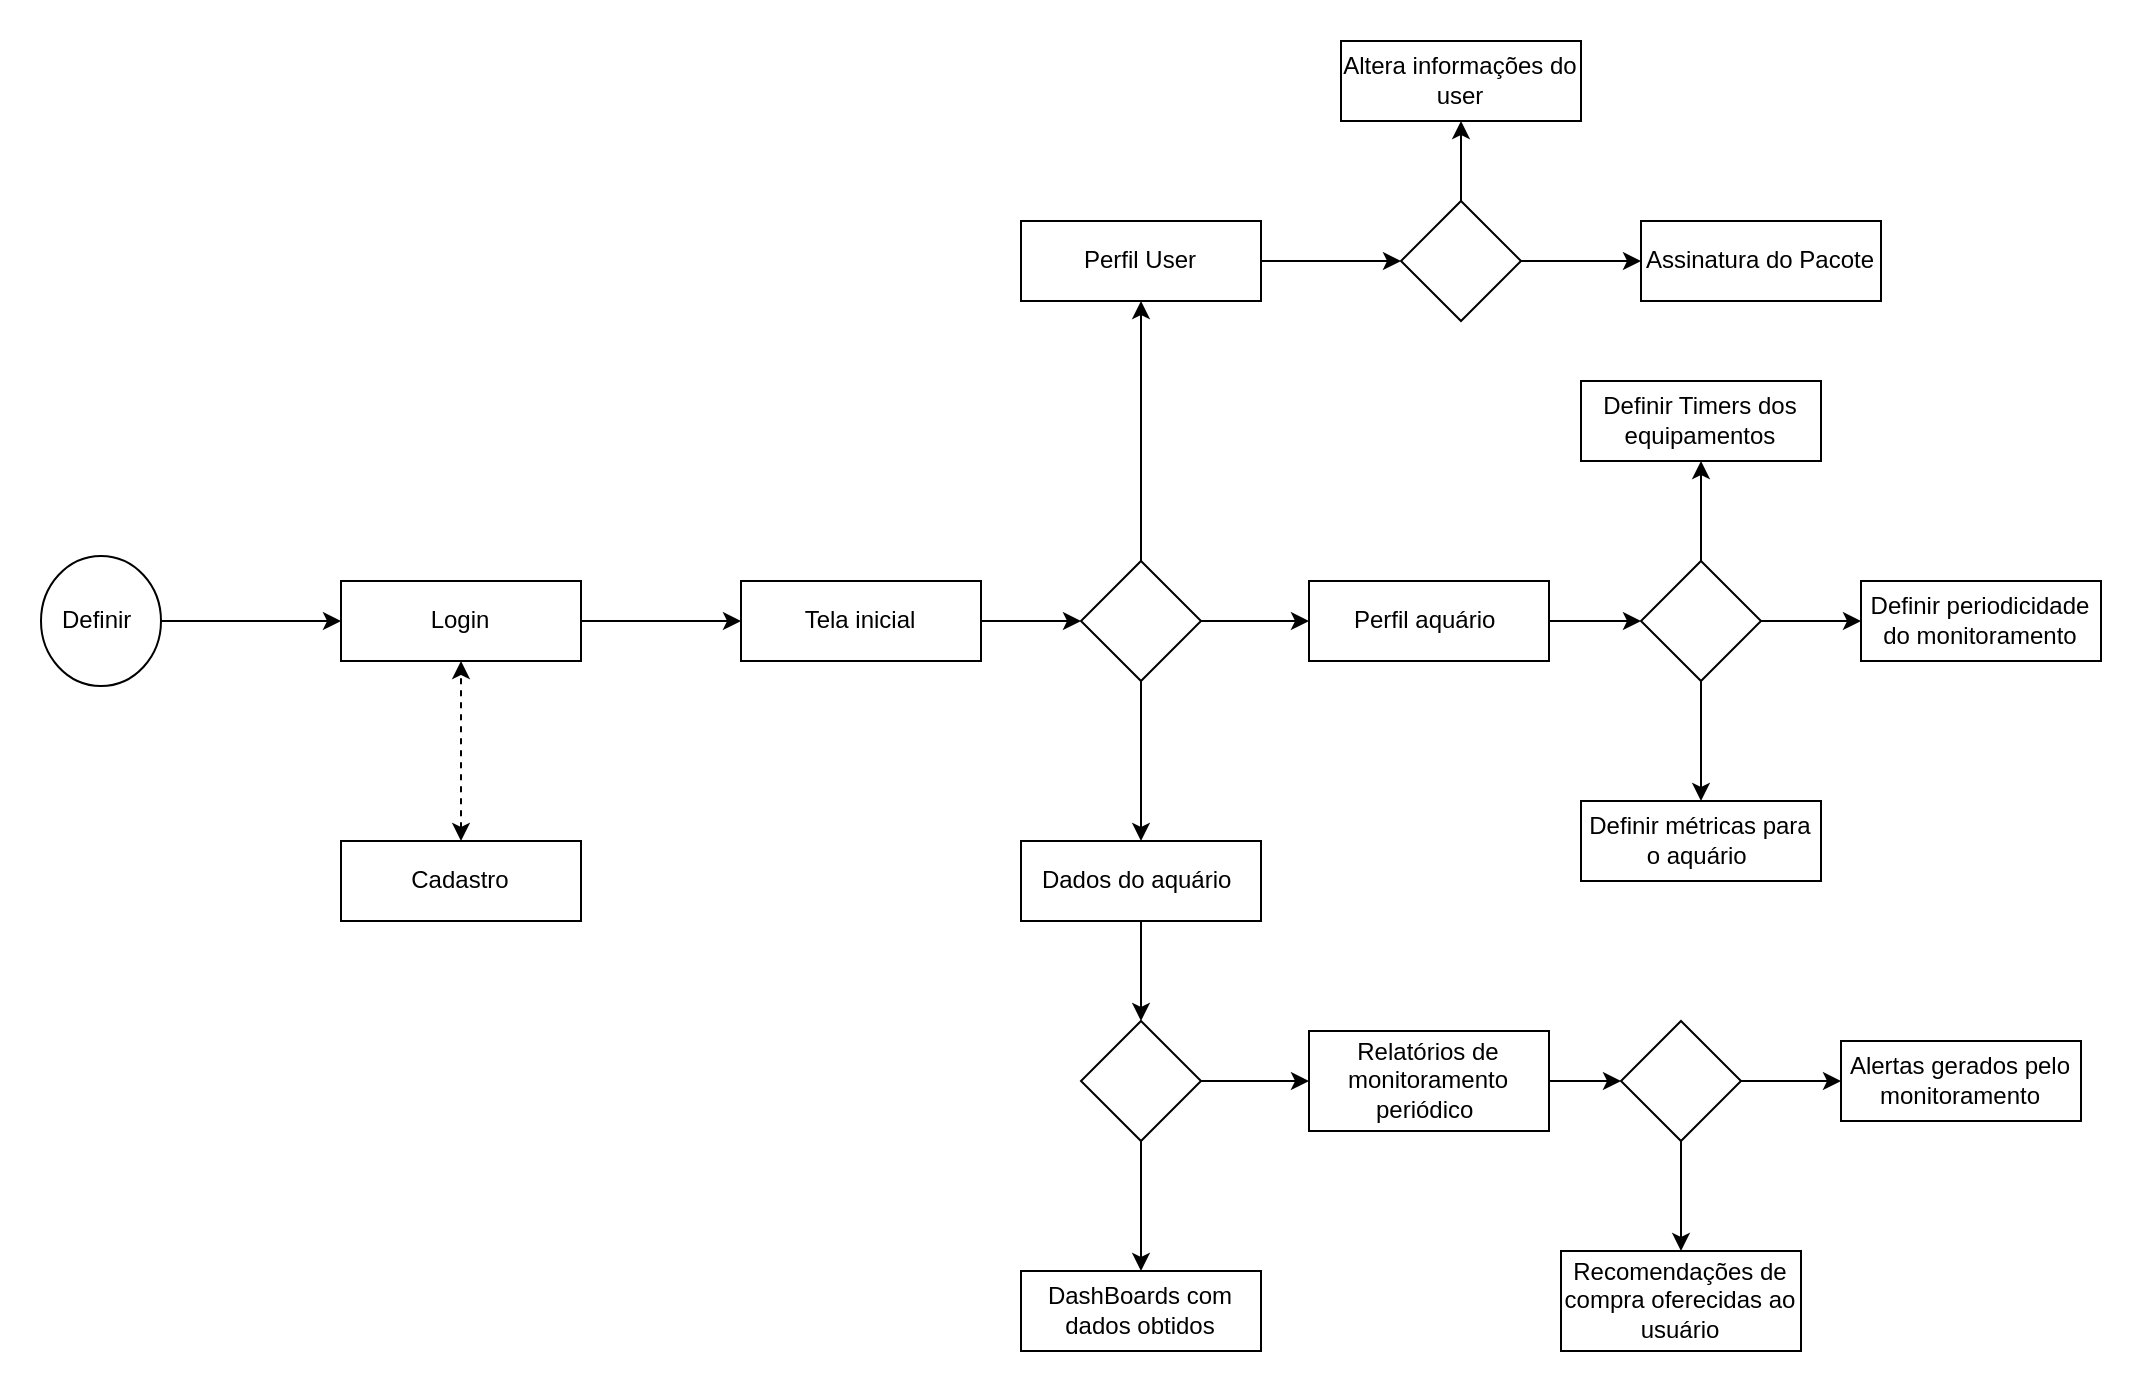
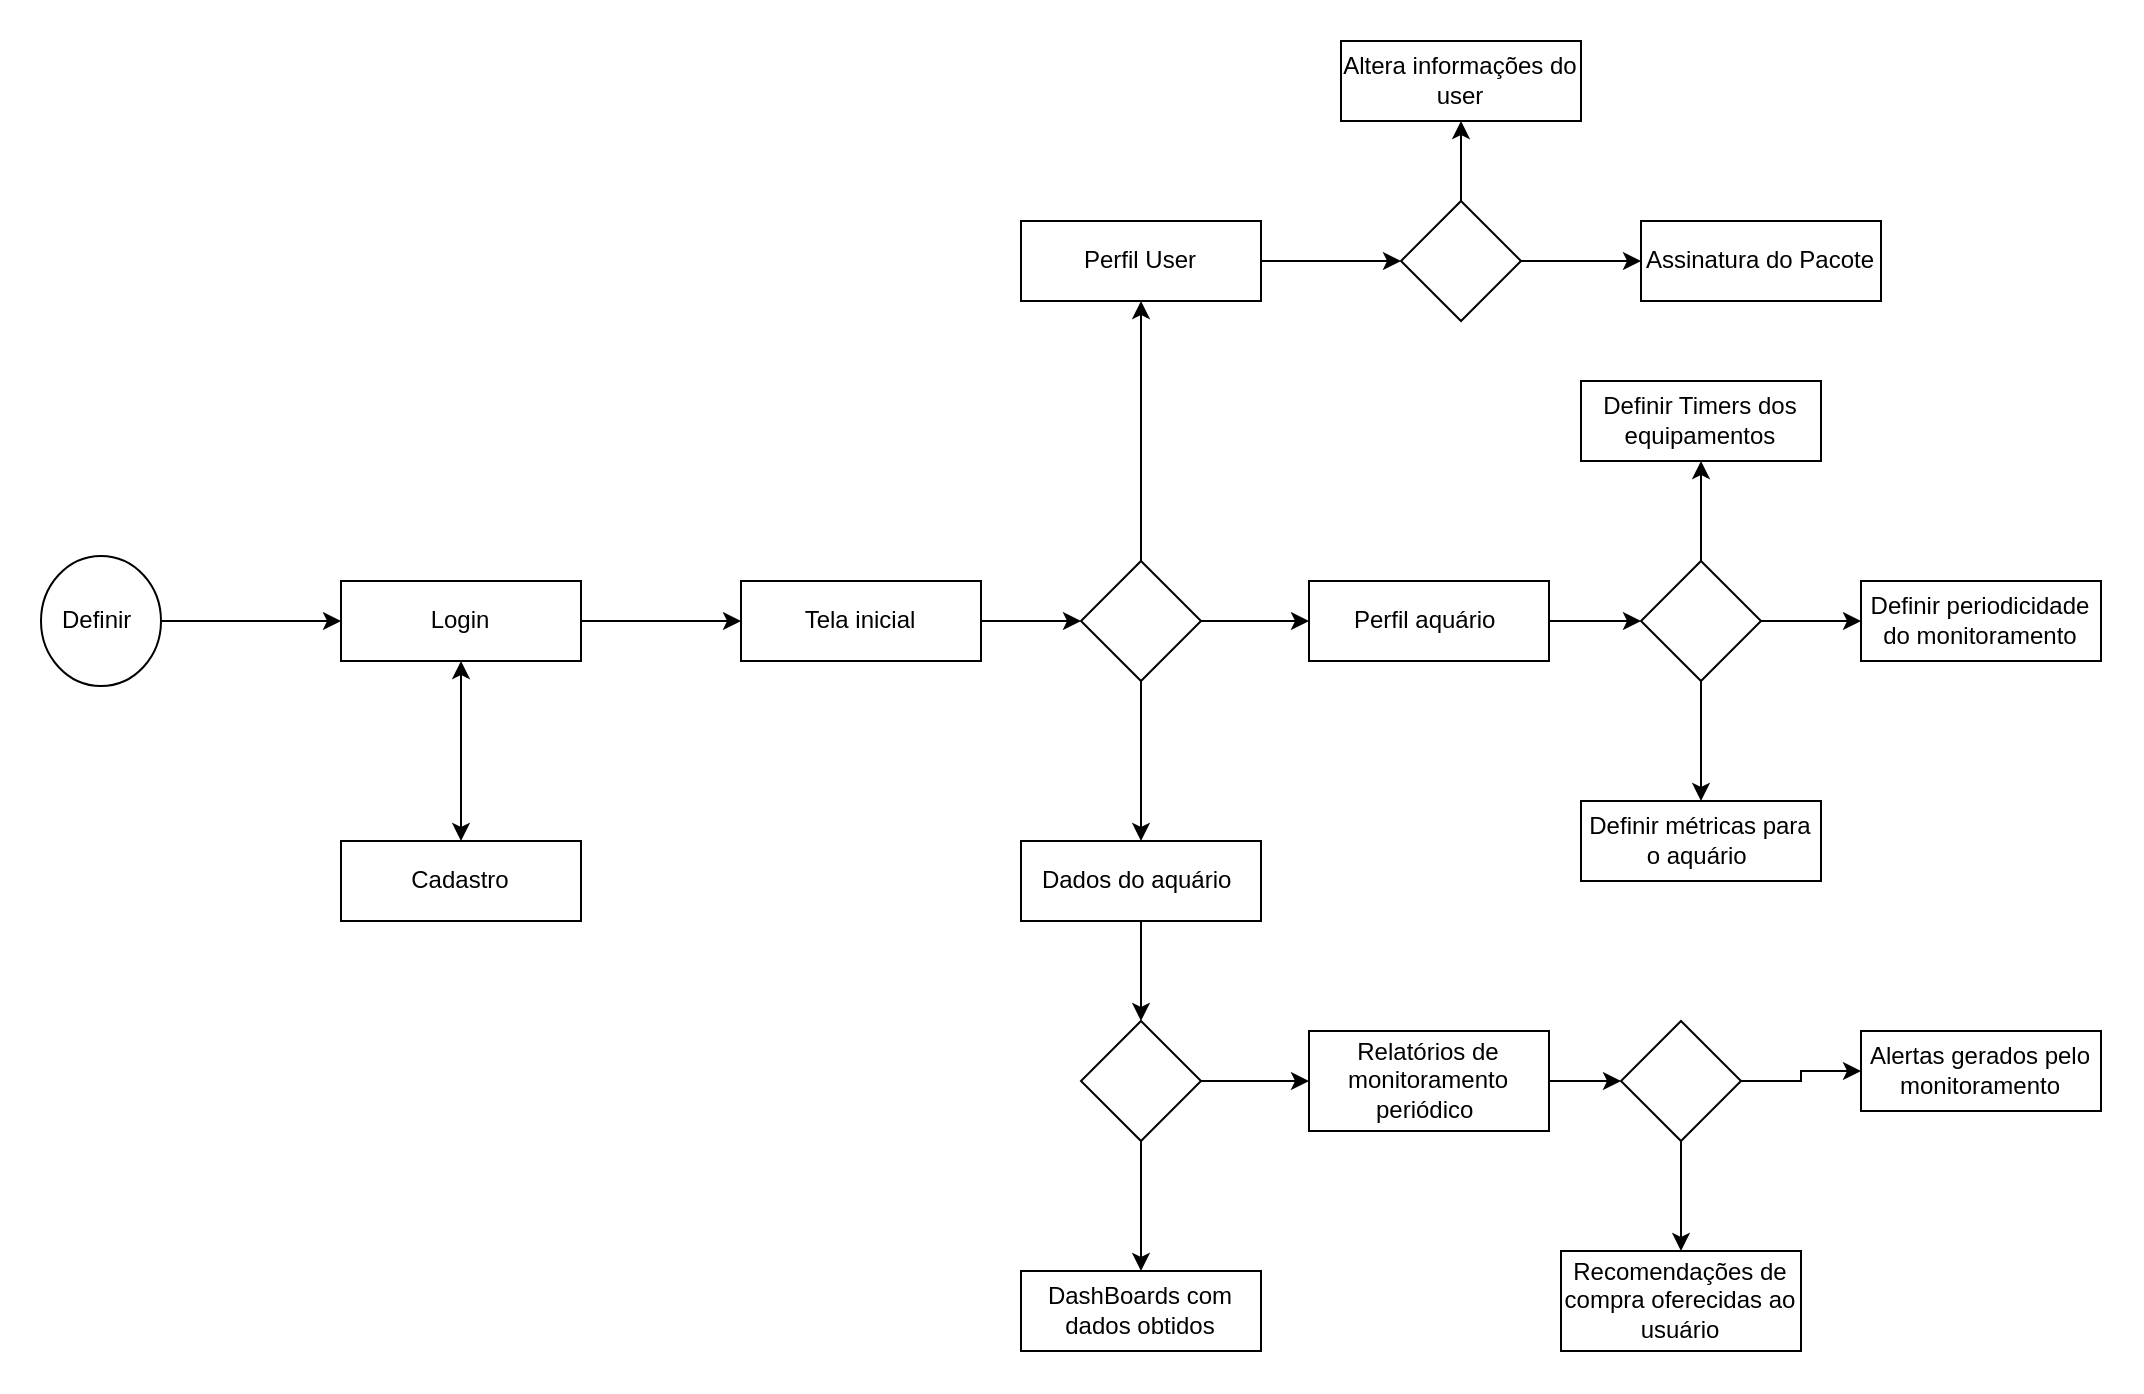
edge "Login" -- "Cadastro": style dashed -> solid
node "Alertas gerados pelo monitoramento": moved (1961, 1081) -> (1981, 1071)
